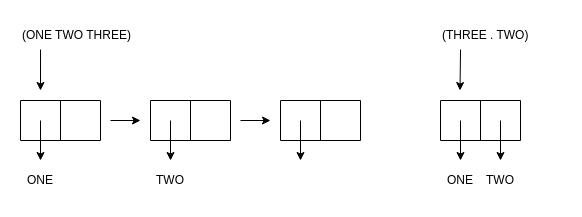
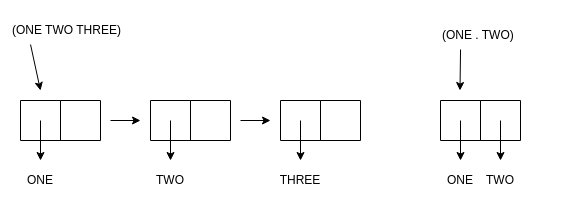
node "(ONE TWO THREE)": moved (81, 36) -> (71, 31)
node "(THREE . TWO)": label "(THREE . TWO)" -> "(ONE . TWO)"
node "THREE": added
